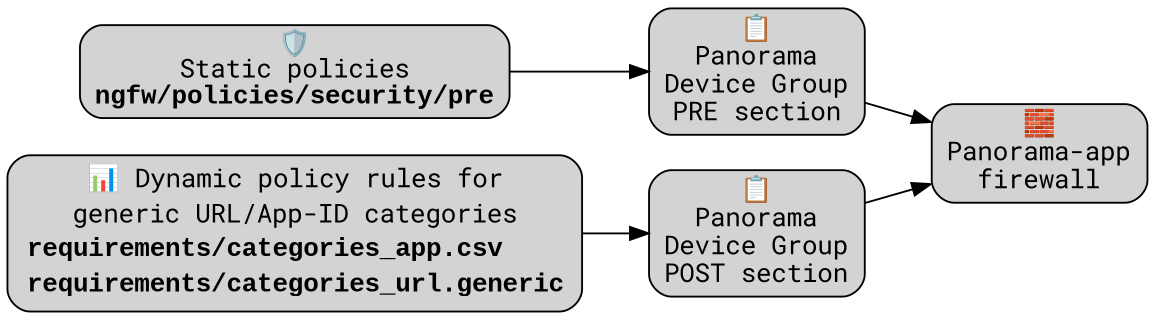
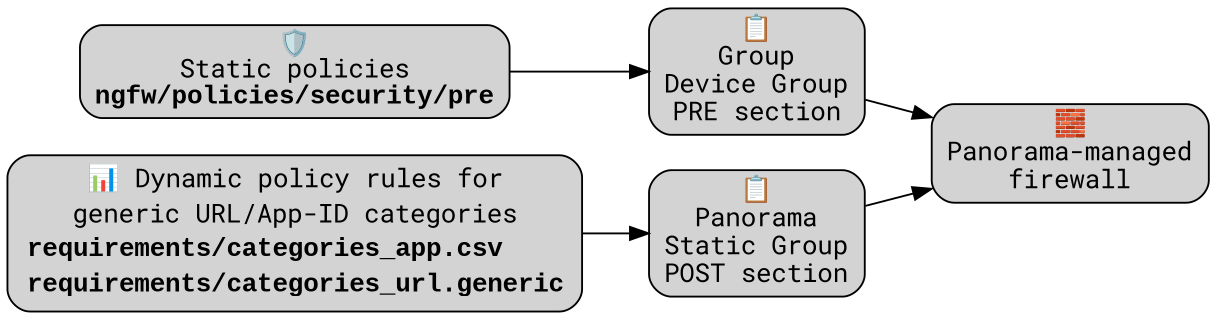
node "📋 Panorama Device Group PRE section": label "📋 Panorama Device Group PRE section" -> "📋 Group Device Group PRE section"
node "🧱 Panorama-app firewall": label "🧱 Panorama-app firewall" -> "🧱 Panorama-managed firewall"
node "📋 Panorama Device Group POST section": label "📋 Panorama Device Group POST section" -> "📋 Panorama Static Group POST section"
